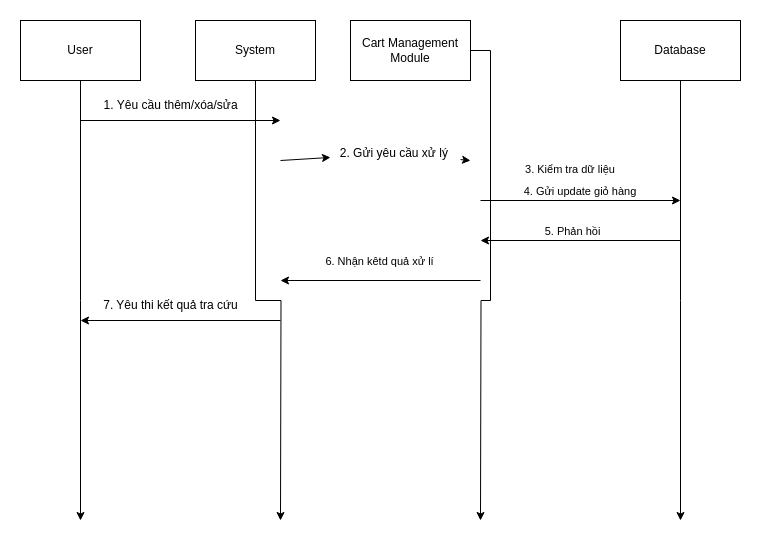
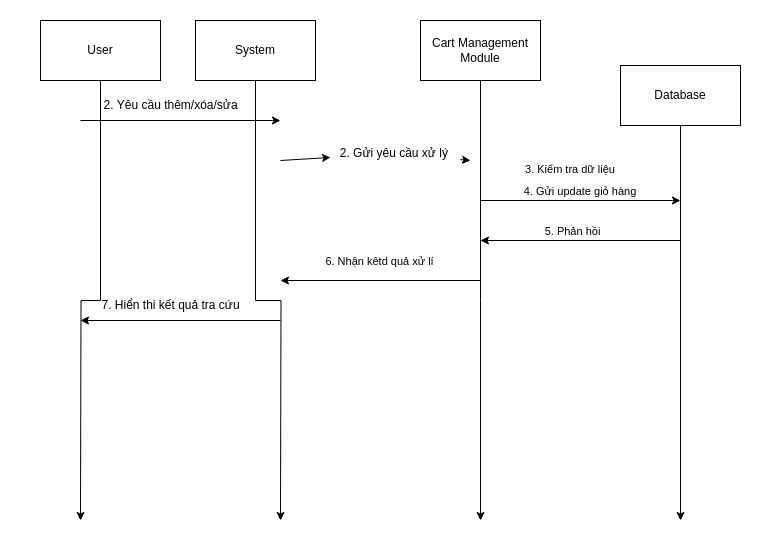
node "User": moved (81, 51) -> (101, 51)
node "Cart Management Module": moved (411, 51) -> (481, 51)
node "Database": moved (681, 51) -> (681, 96)
node "1. Yêu cầu thêm/xóa/sửa": label "1. Yêu cầu thêm/xóa/sửa" -> "2. Yêu cầu thêm/xóa/sửa"
node "7. Yêu thi kết quả tra cứu": label "7. Yêu thi kết quả tra cứu" -> "7. Hiển thi kết quả tra cứu"
